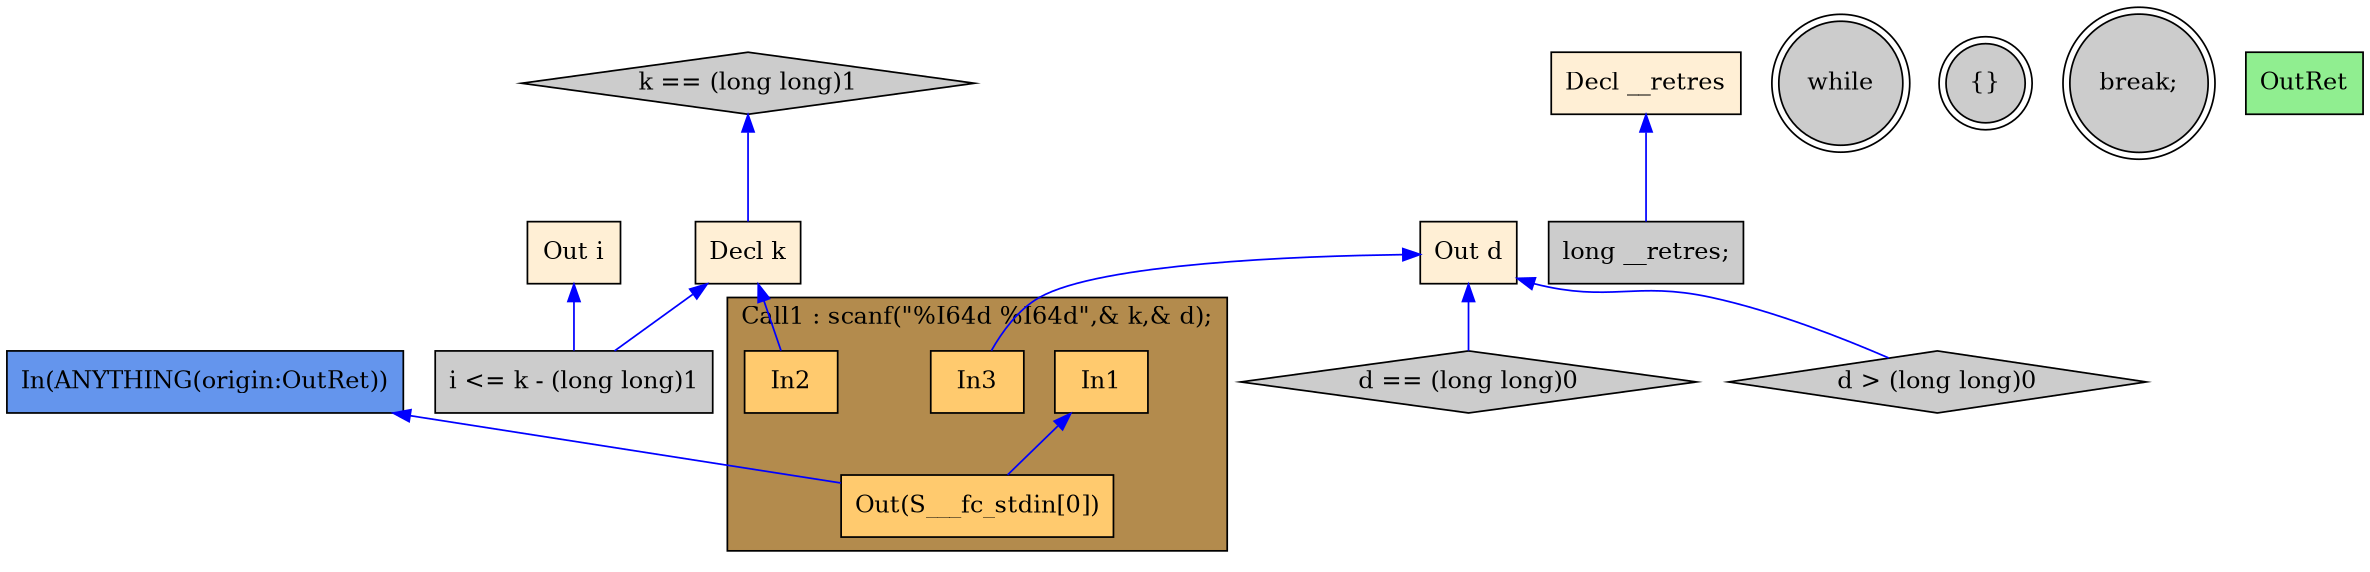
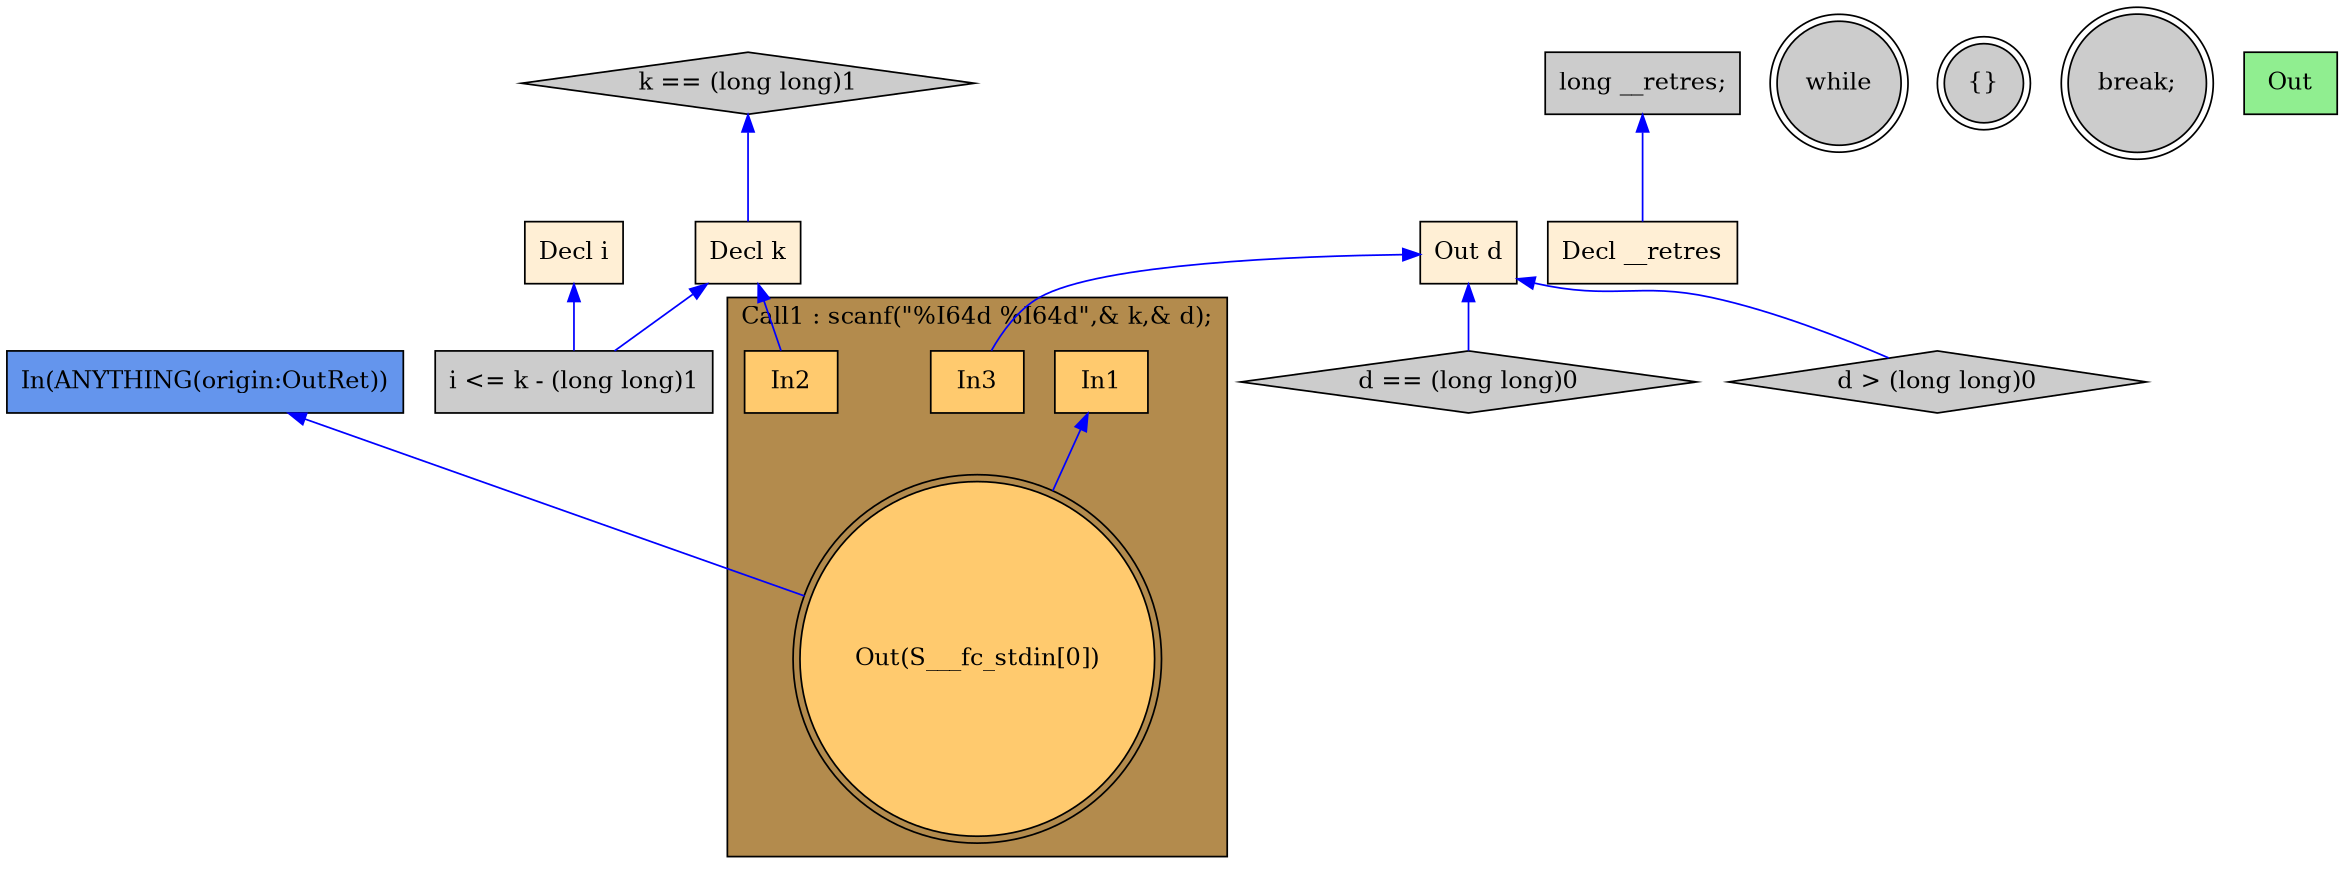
node "OutRet": label "OutRet" -> "Out"
edge "long __retres;" -> "Decl __retres": reversed
node "Out i": label "Out i" -> "Decl i"
node "Out(S___fc_stdin[0])": shape box -> doublecircle
